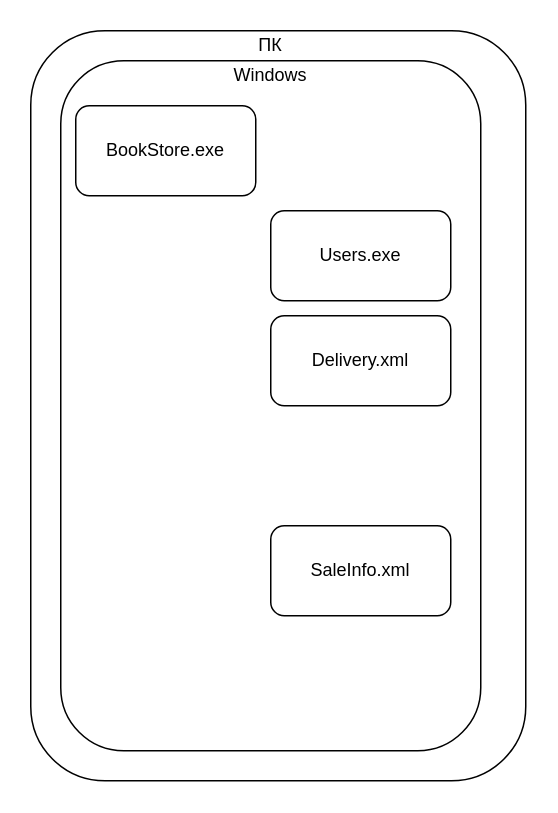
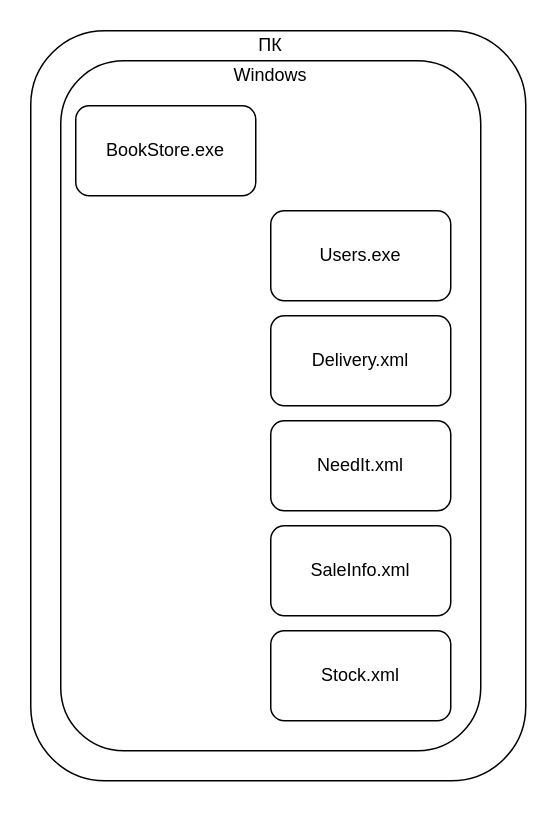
node "NeedIt.xml": added
node "Stock.xml": added
